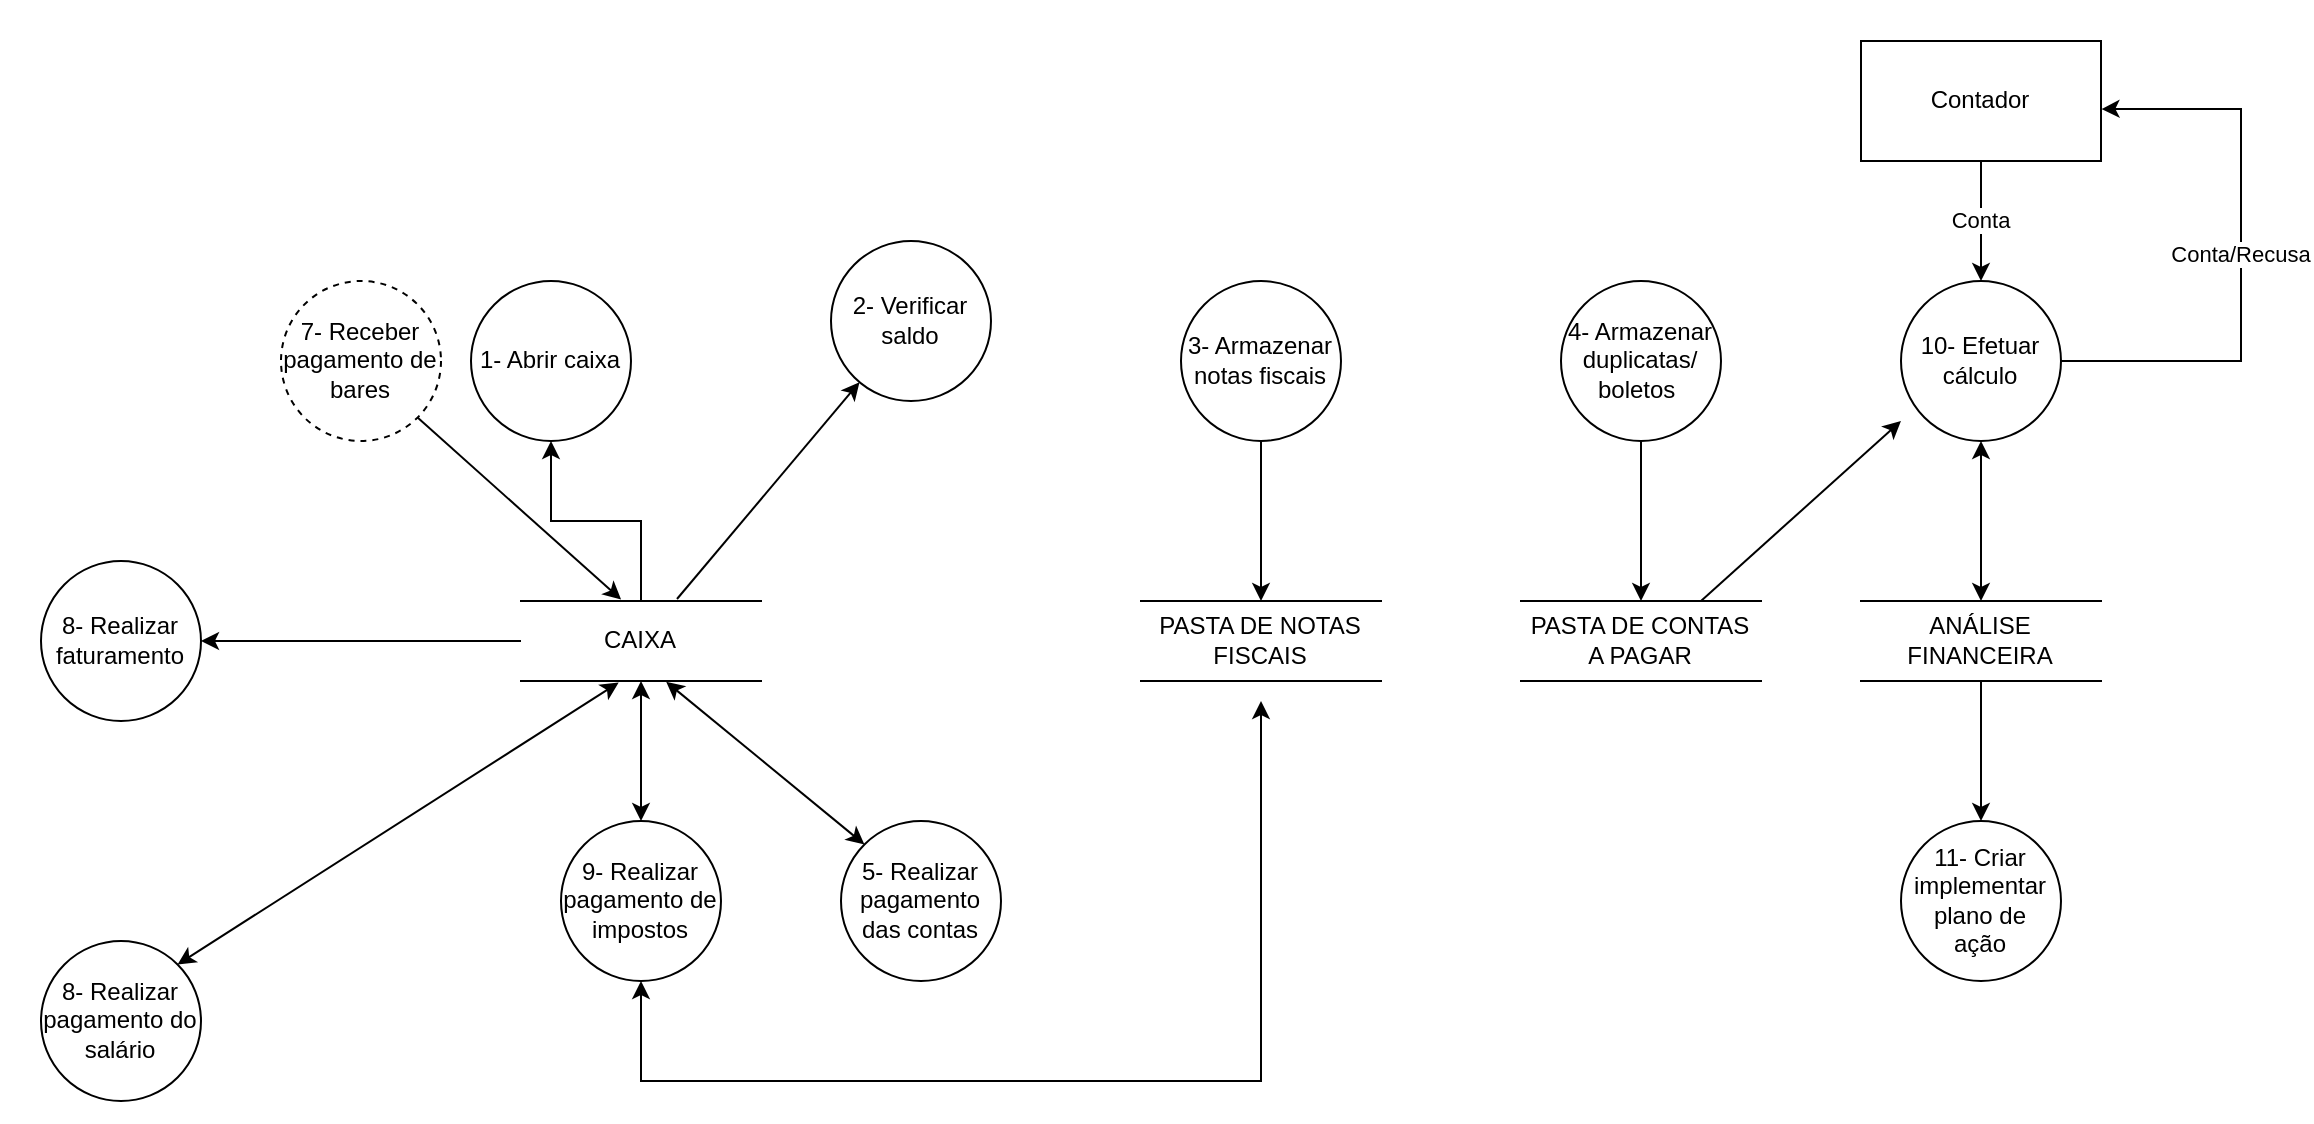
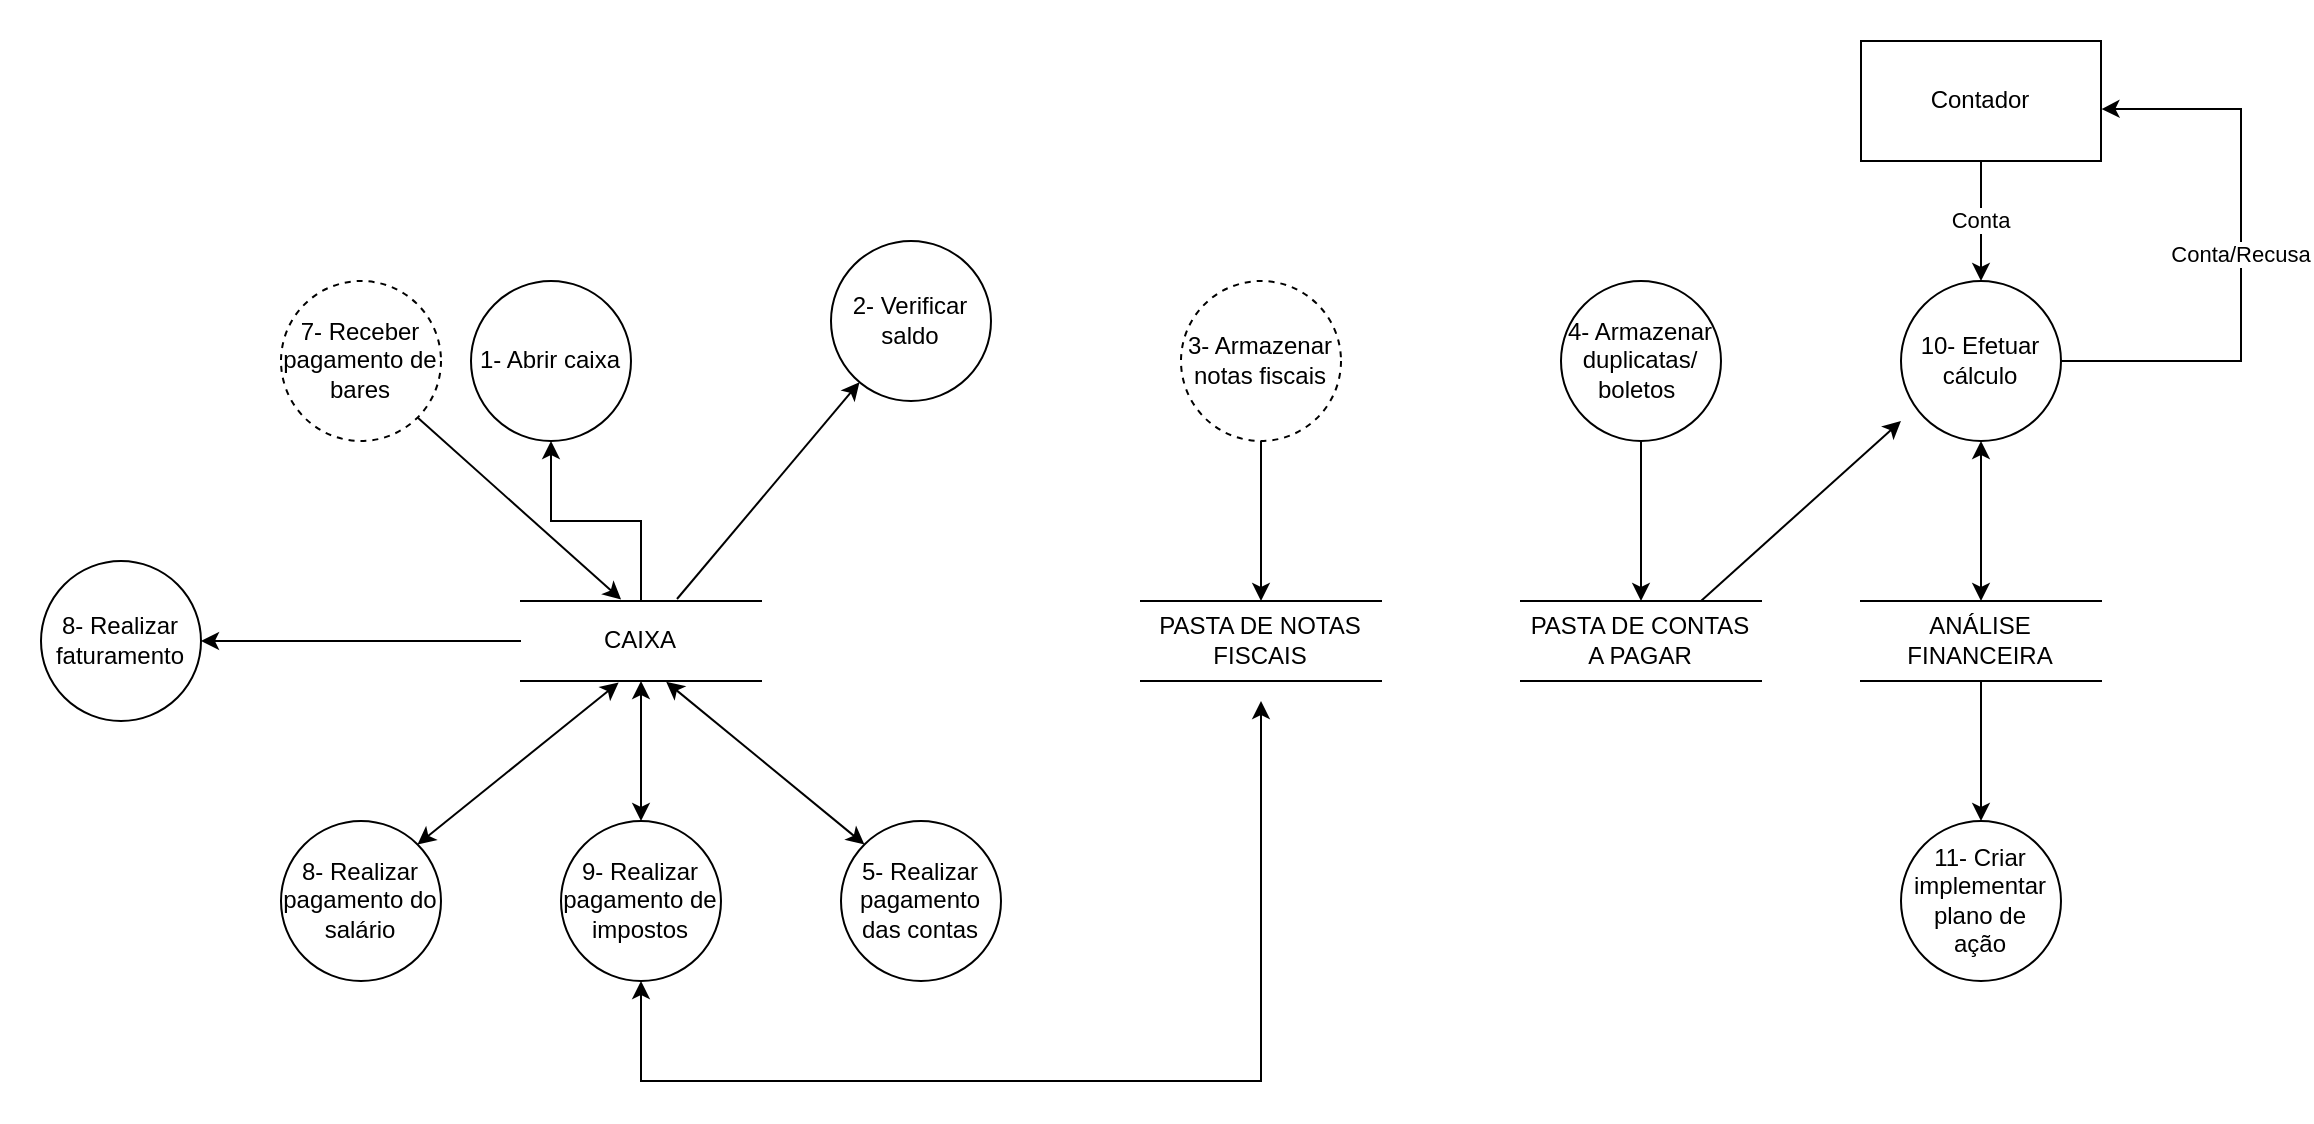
node "3- Armazenar notas fiscais": style solid -> dashed
node "8- Realizar pagamento do salário": moved (121, 1021) -> (361, 901)
